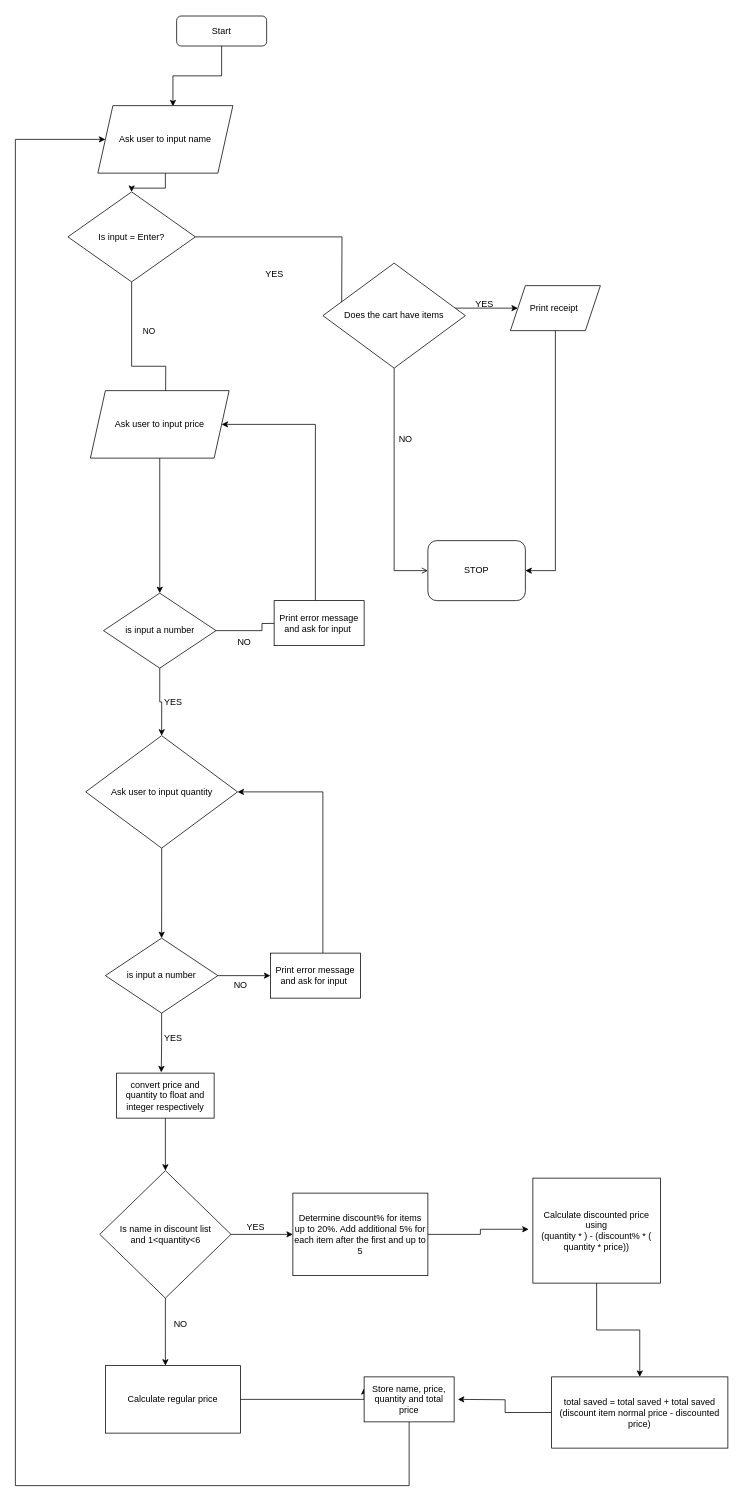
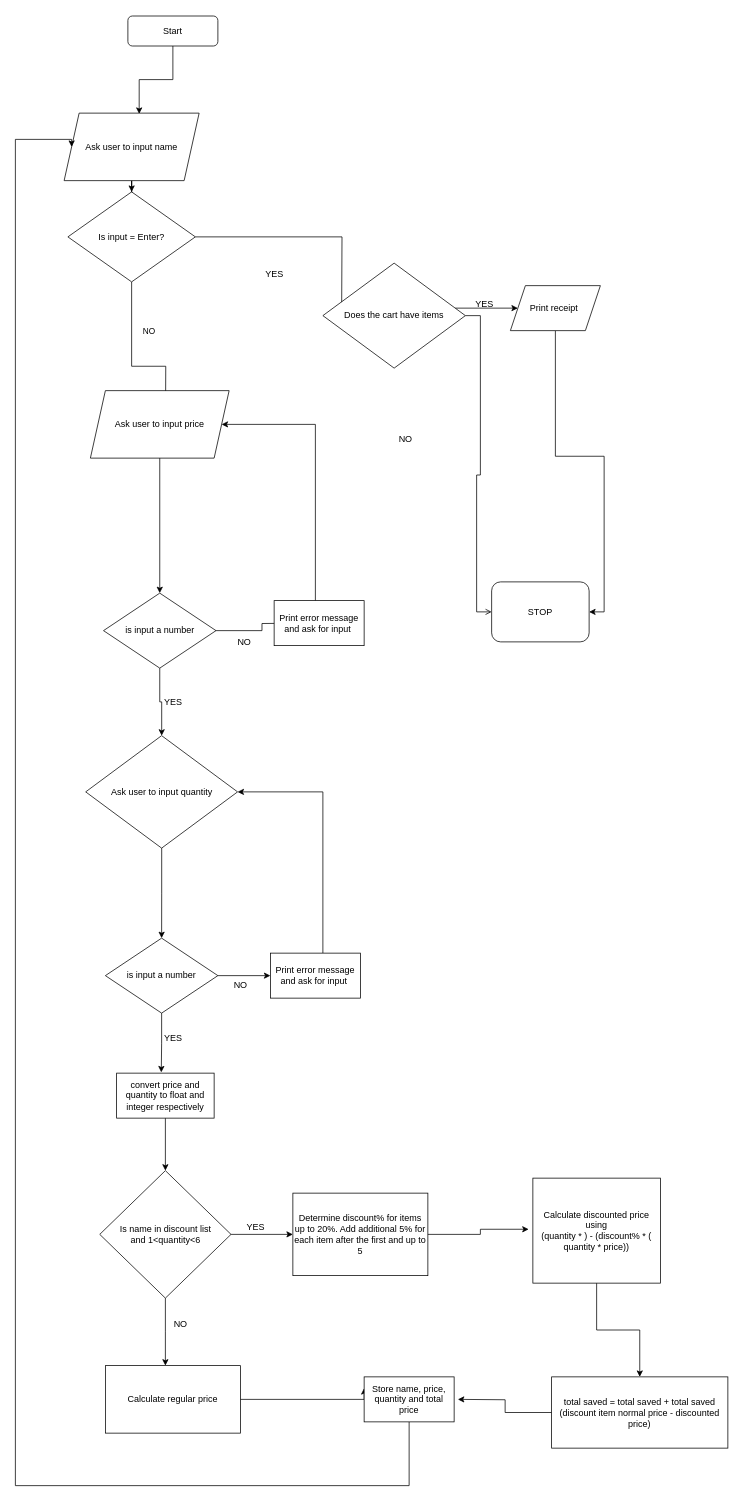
node "Start": moved (222, 31) -> (173, 31)
node "Ask user to input name": moved (165, 139) -> (132, 147)
node "STOP": moved (477, 570) -> (540, 612)
